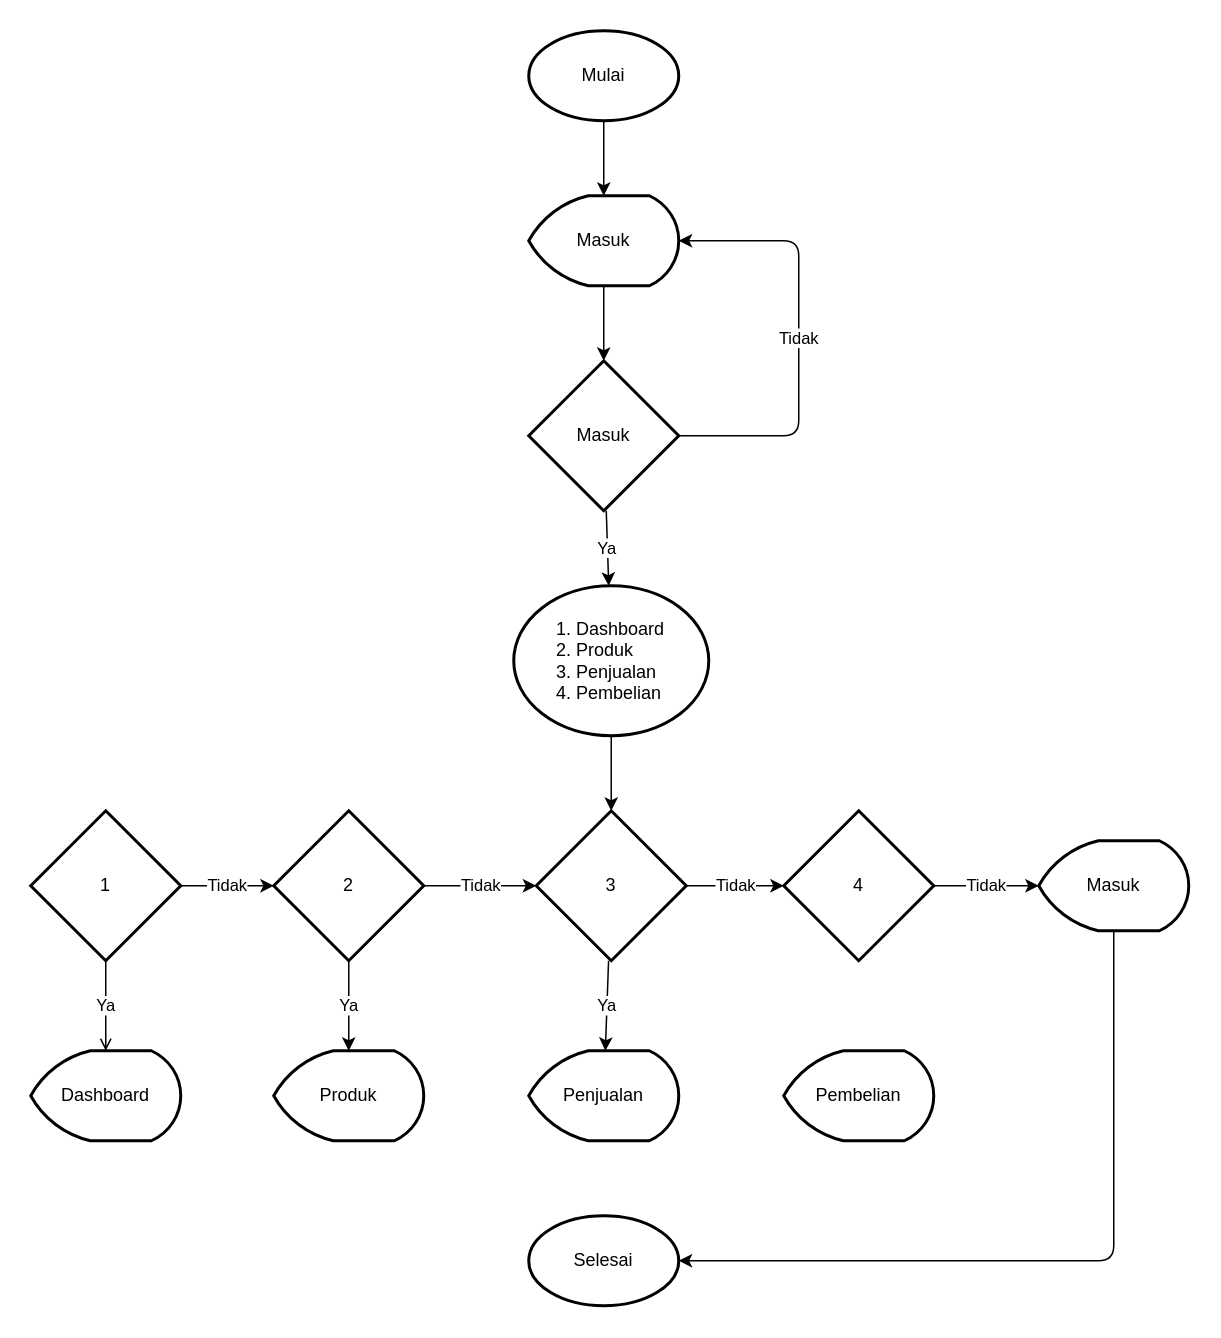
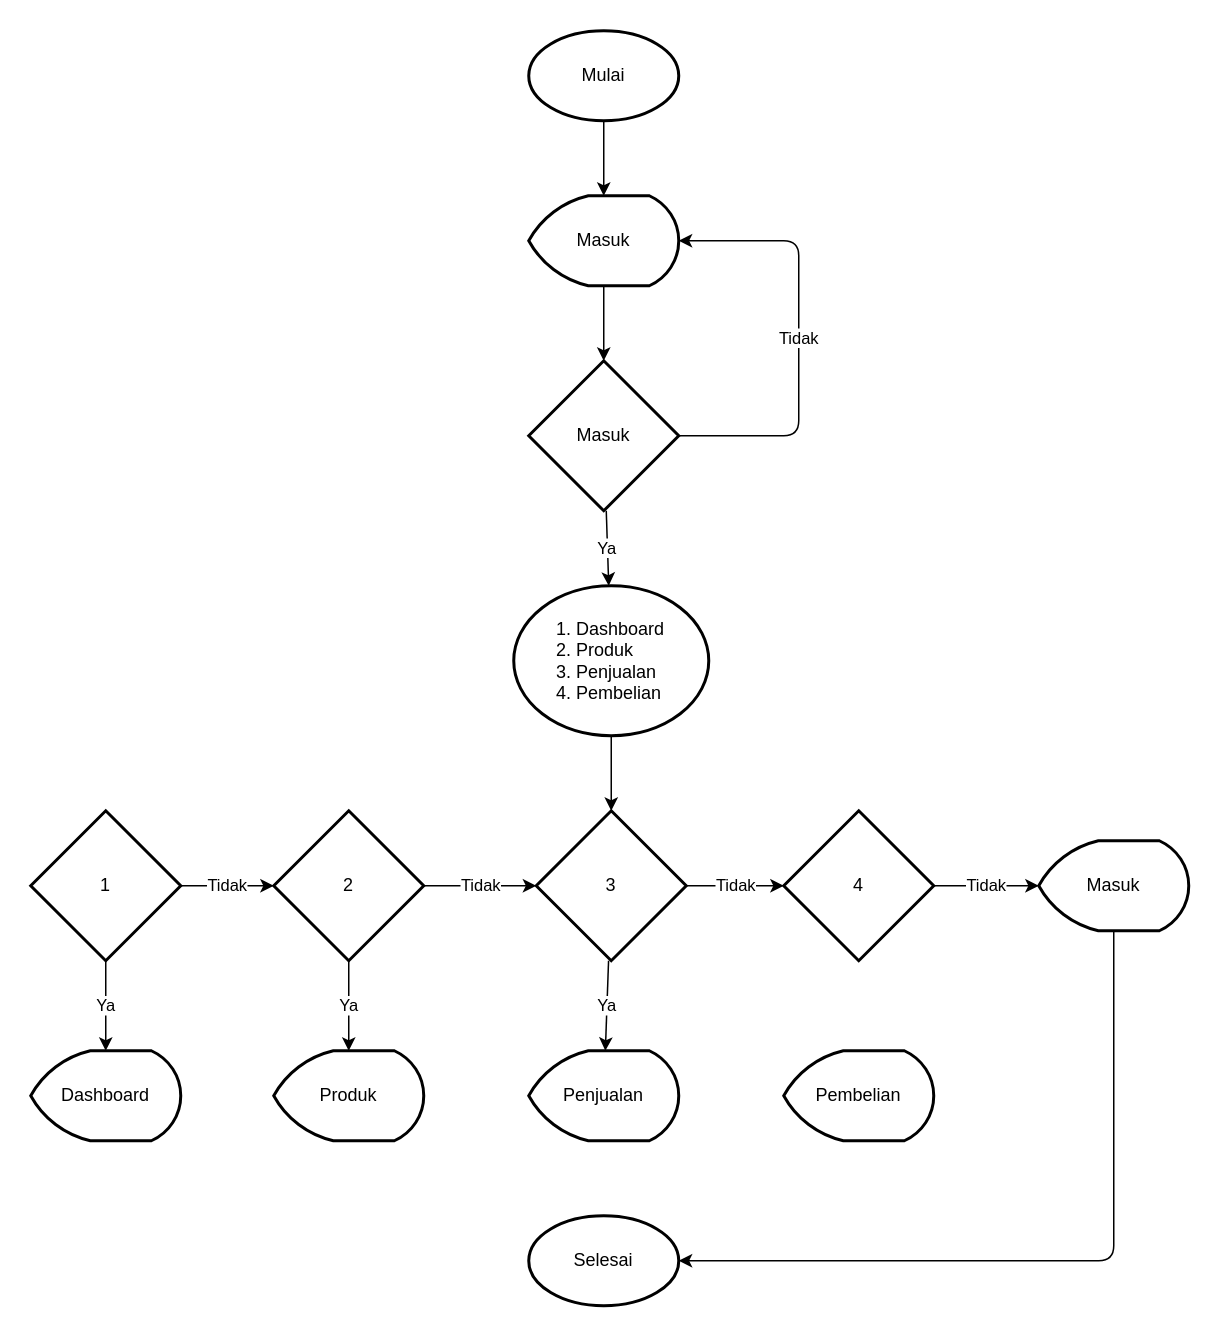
edge "1" -> "Dashboard": arrowhead open -> classic
